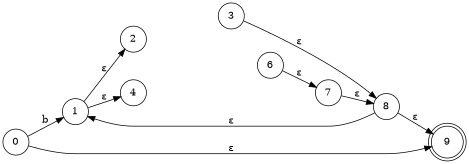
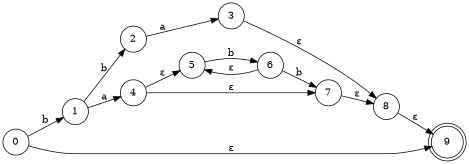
edge "2" -> "3": added, label "a"
node "5": added
edge "1" -> "2": label "ε" -> "b"
edge "6" -> "7": label "ε" -> "b"
edge "4" -> "7": added, label "ε"
edge "1" -> "4": label "ε" -> "a"
edge "8" -> "1": removed, label "ε"
